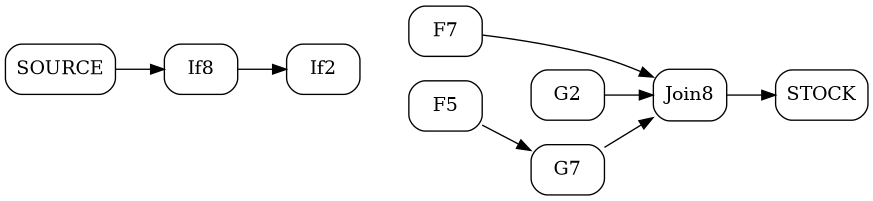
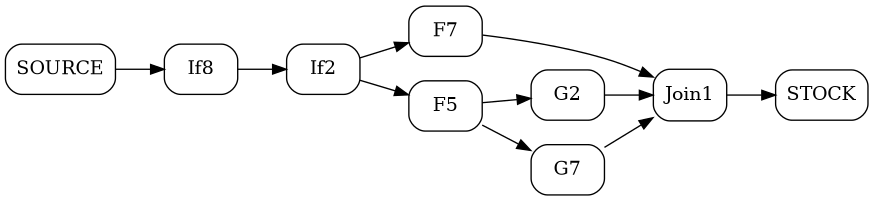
edge "If2" -> "F7": added
edge "If2" -> "F5": added
node "Join8": label "Join8" -> "Join1"
edge "F5" -> "G2": added
